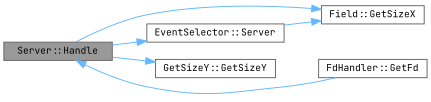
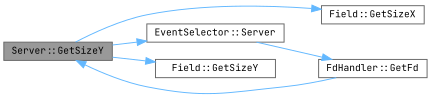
edge "EventSelector::Server" -> "Field::GetSizeX": now "EventSelector::Server" -> "FdHandler::GetFd"
node "Server::Handle": label "Server::Handle" -> "Server::GetSizeY"
node "GetSizeY::GetSizeY": label "GetSizeY::GetSizeY" -> "Field::GetSizeY"
